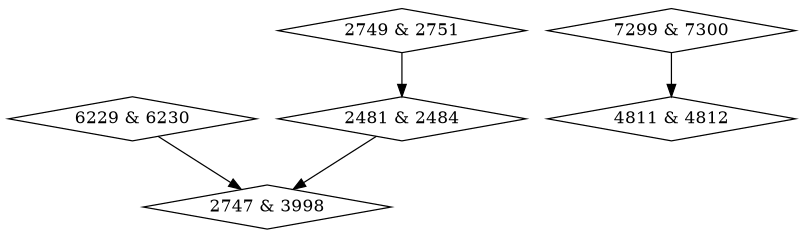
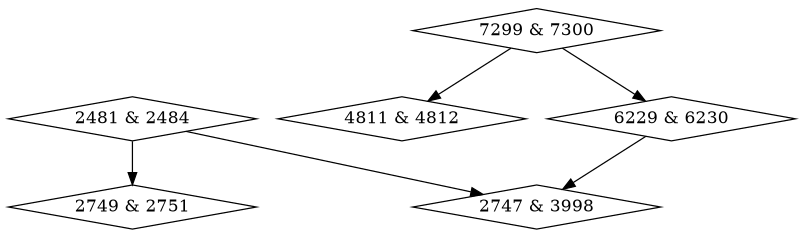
edge "2749 & 2751" -> "2481 & 2484": reversed
edge "7299 & 7300" -> "6229 & 6230": added
